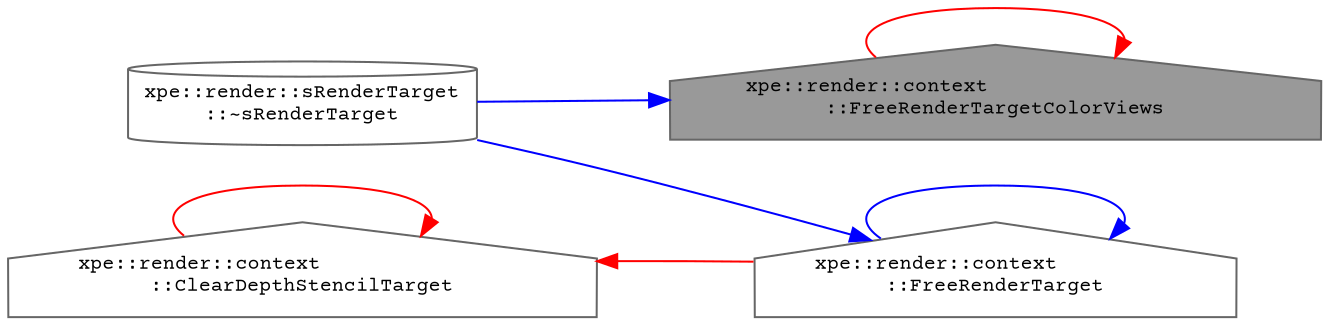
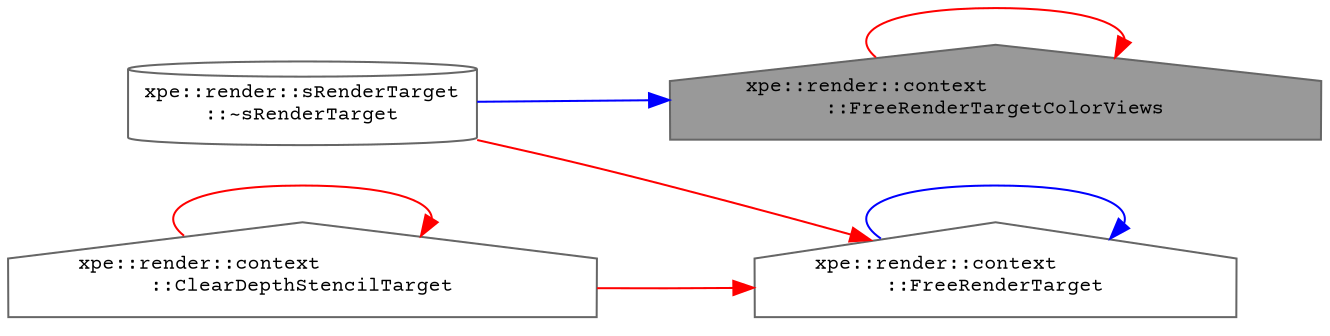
edge "xpe::render::sRenderTarget ::~sRenderTarget" -> "xpe::render::context ::FreeRenderTarget": color blue -> red
edge "xpe::render::context ::FreeRenderTarget" -> "xpe::render::context ::ClearDepthStencilTarget": reversed
